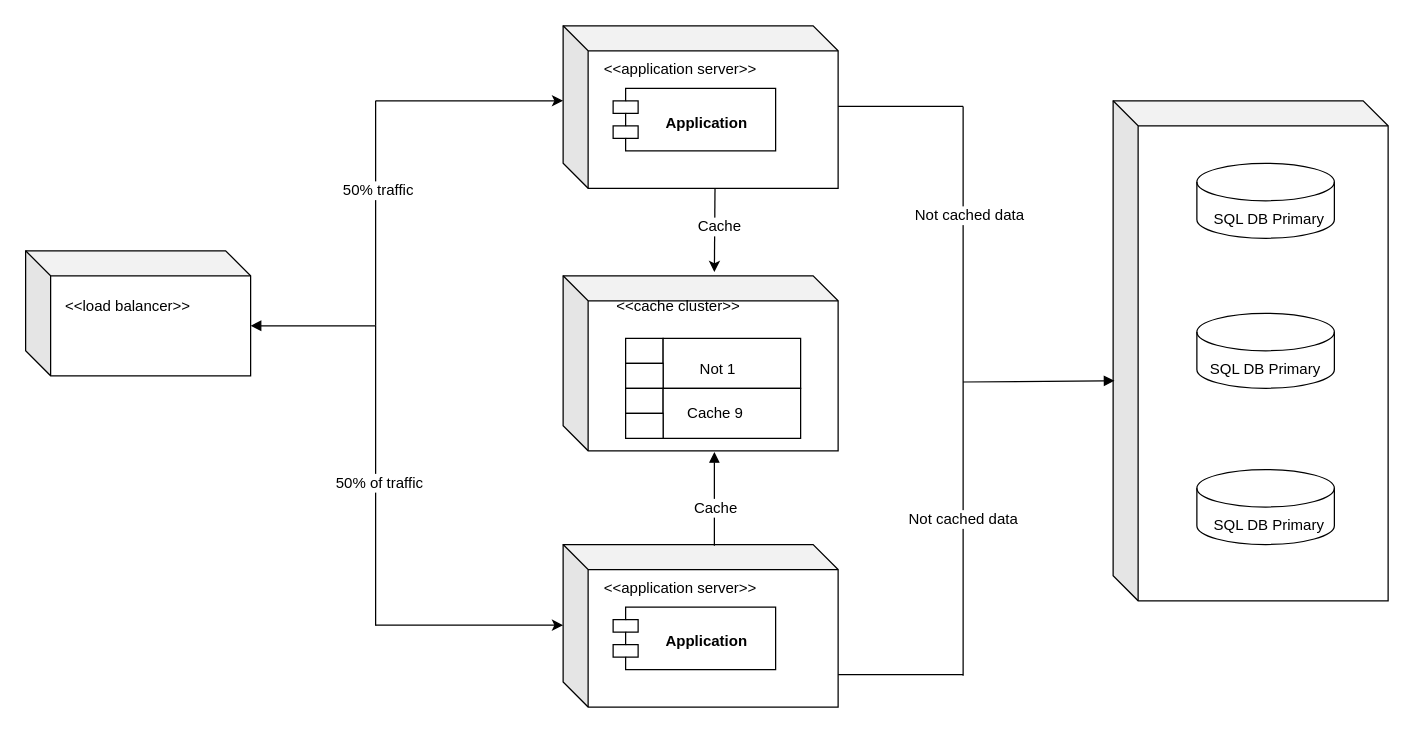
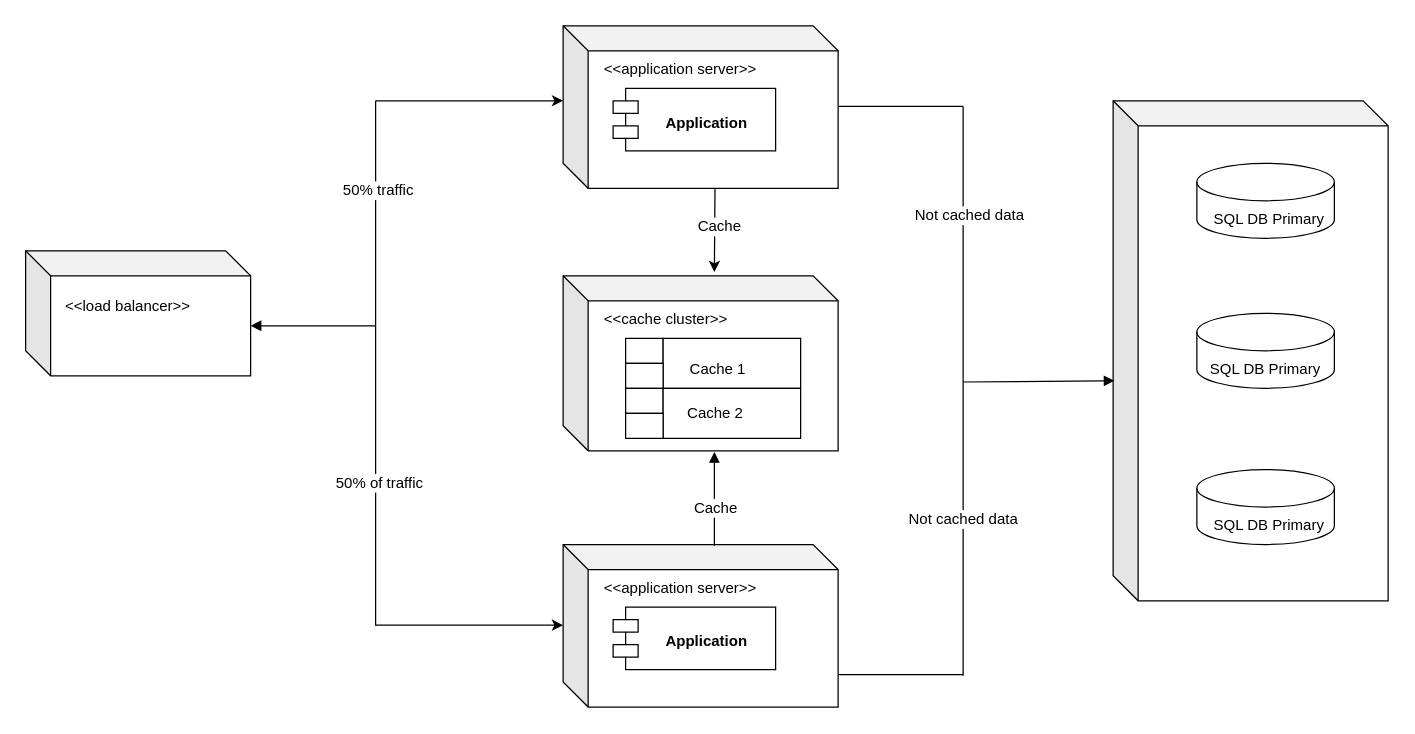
node "<<cache cluster>>": moved (696, 307) -> (683, 319)
node "Not 1": label "Not 1" -> "Cache 1"
node "Cache 9": label "Cache 9" -> "Cache 2"
